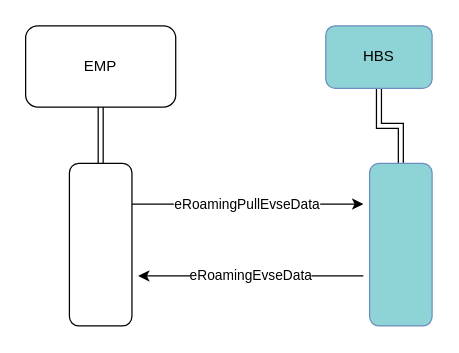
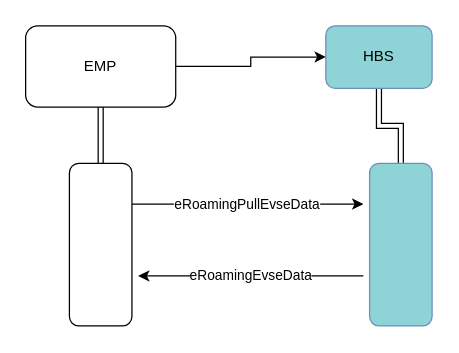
edge "EMP" -> "HBS": added
